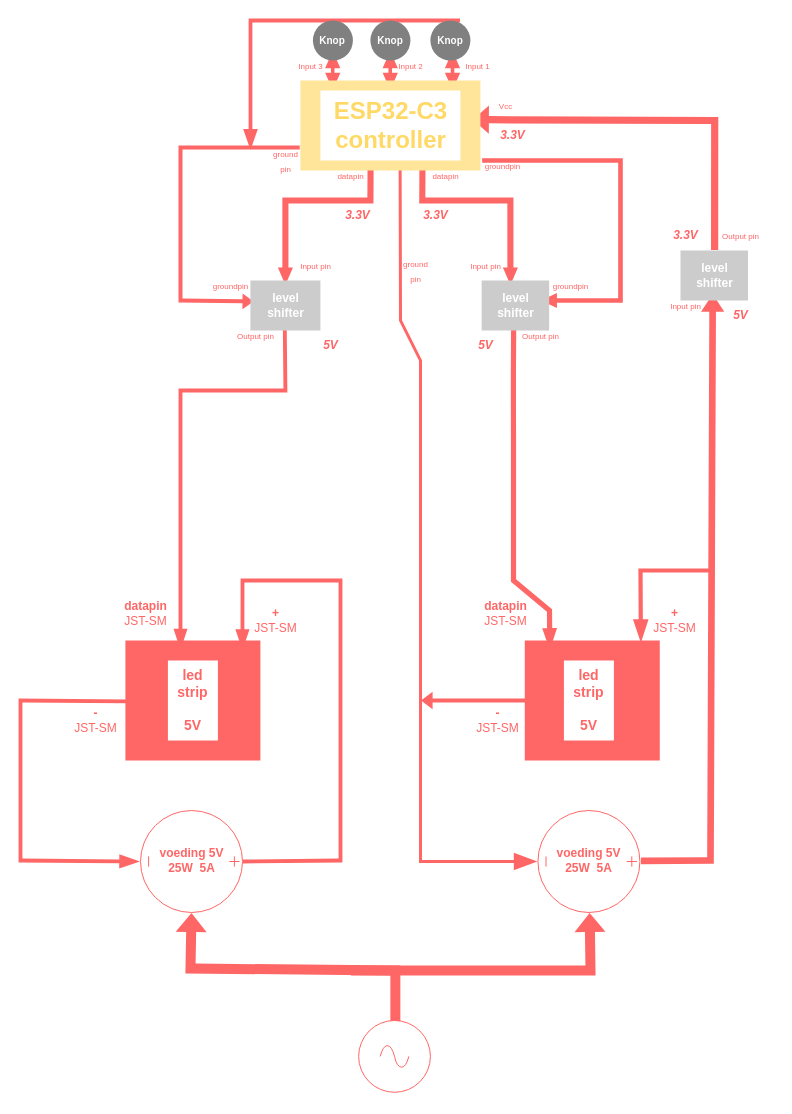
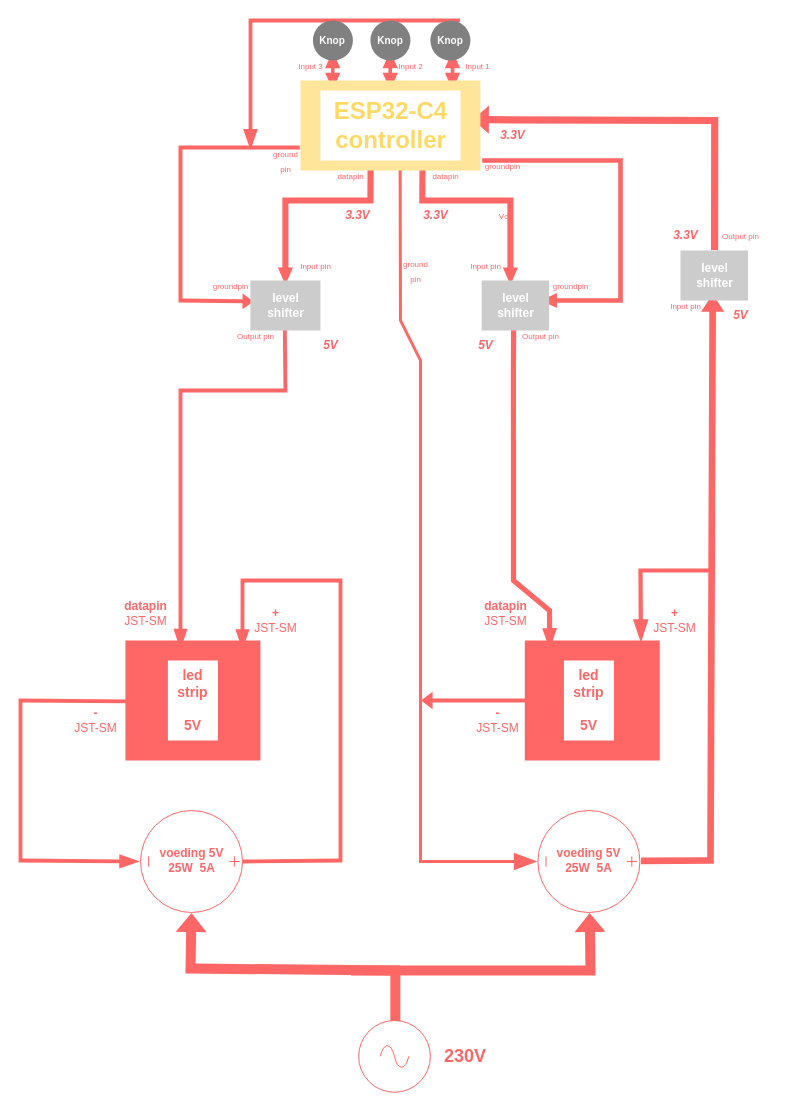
node "Vcc": moved (505, 106) -> (505, 216)
node "ESP32-C3 controller": label "ESP32-C3 controller" -> "ESP32-C4 controller"
node "230V": added
